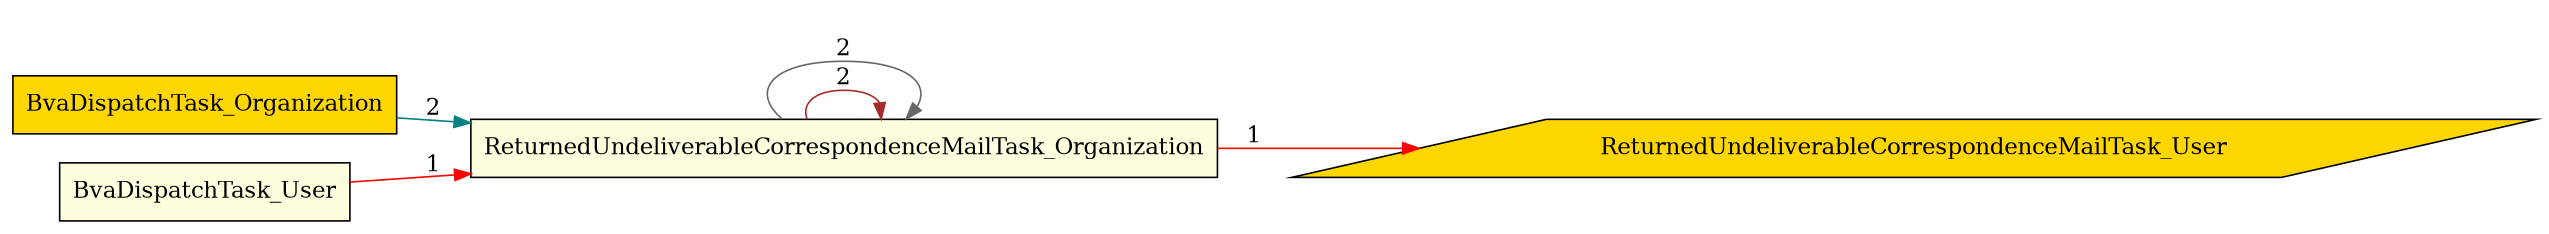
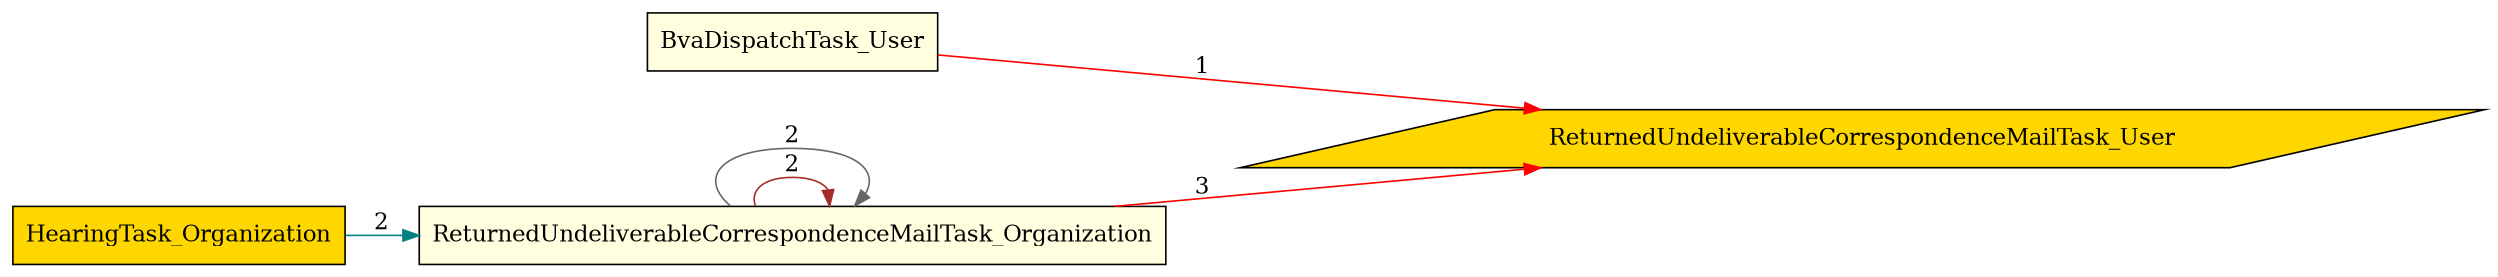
node "BvaDispatchTask_Organization": label "BvaDispatchTask_Organization" -> "HearingTask_Organization"
edge "ReturnedUndeliverableCorrespondenceMailTask_Organization" -> "ReturnedUndeliverableCorrespondenceMailTask_User": label "1" -> "3"
edge "BvaDispatchTask_User" -> "ReturnedUndeliverableCorrespondenceMailTask_Organization": now "BvaDispatchTask_User" -> "ReturnedUndeliverableCorrespondenceMailTask_User"
